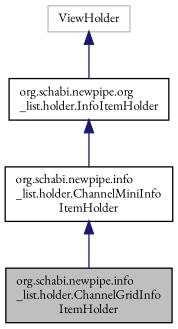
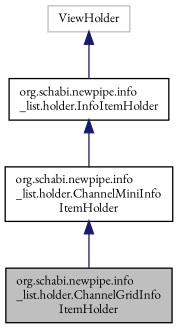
node "org.schabi.newpipe.org _list.holder.InfoItemHolder": label "org.schabi.newpipe.org _list.holder.InfoItemHolder" -> "org.schabi.newpipe.info _list.holder.InfoItemHolder"
